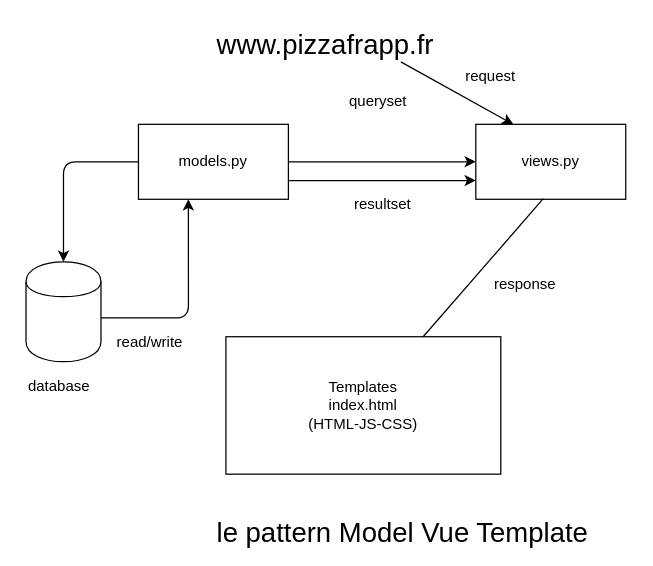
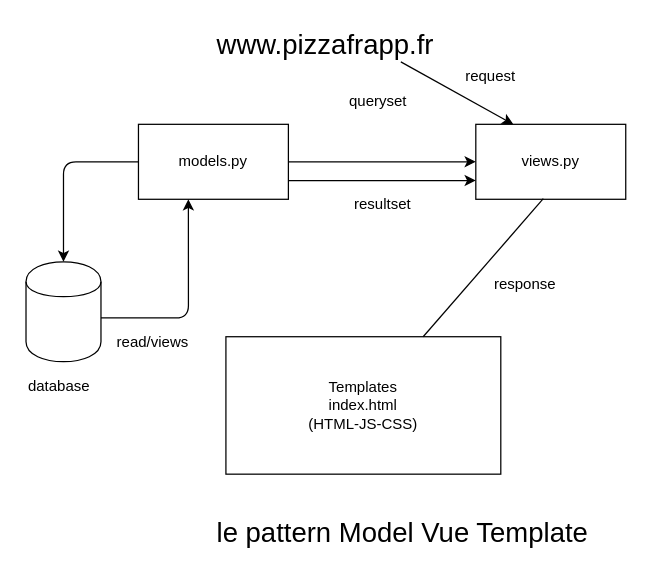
node "read/write": label "read/write" -> "read/views"
